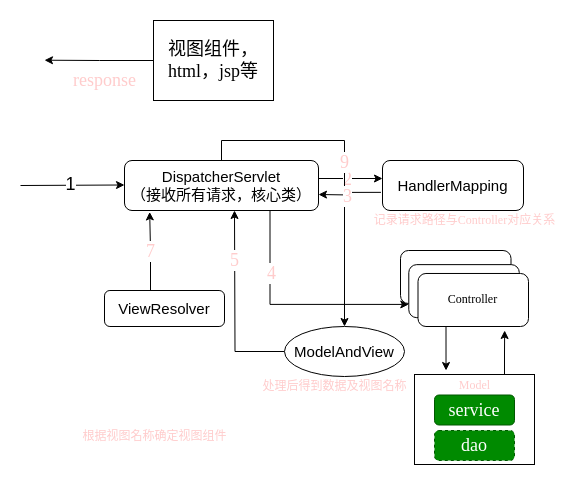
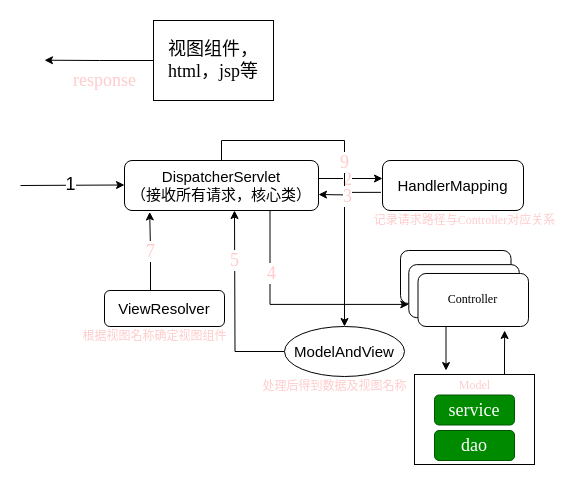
node "根据视图名称确定视图组件": moved (155, 437) -> (155, 337)
node "dao": style dashed -> solid
